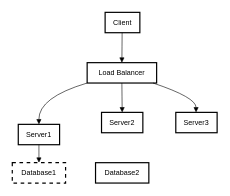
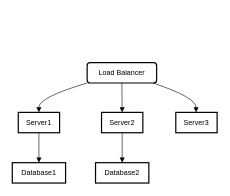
node "Client": removed
edge "Client" -> "Load Balancer": removed
node "Load Balancer": shape rectangle -> rounded rectangle
node "Server1": moved (39, 135) -> (39, 123)
edge "Server2" -> "Database2": added
node "Database1": style dashed -> solid
